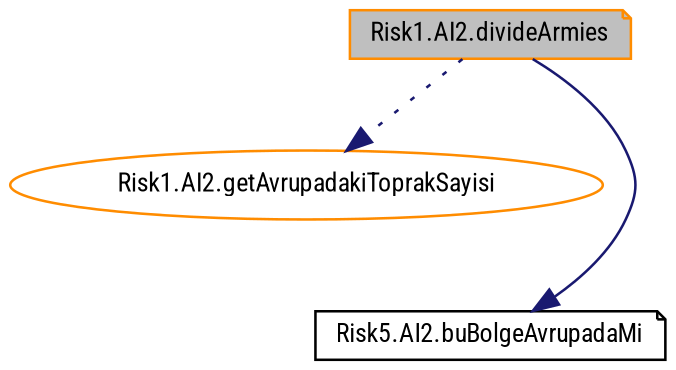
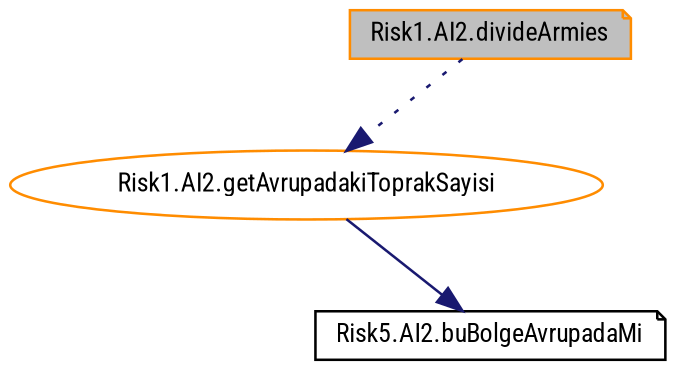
edge "Risk1.AI2.divideArmies" -> "Risk5.AI2.buBolgeAvrupadaMi": now "Risk1.AI2.getAvrupadakiToprakSayisi" -> "Risk5.AI2.buBolgeAvrupadaMi"
